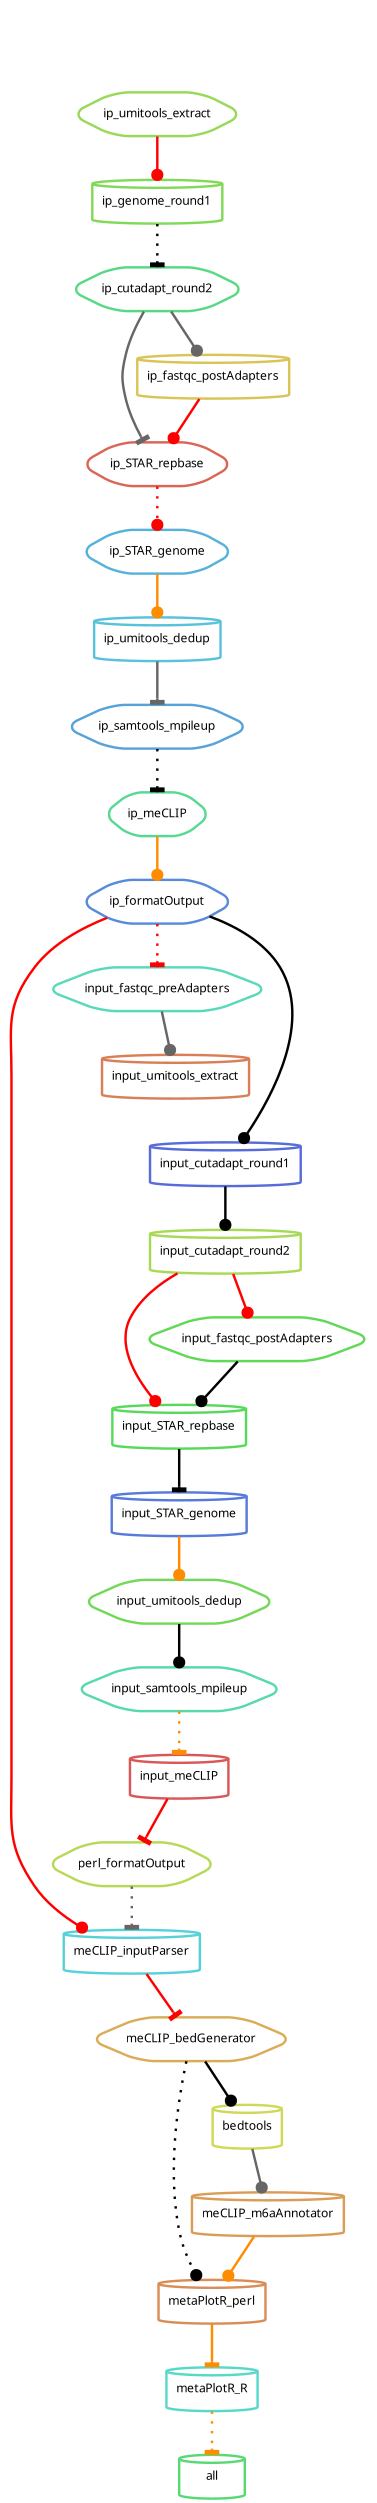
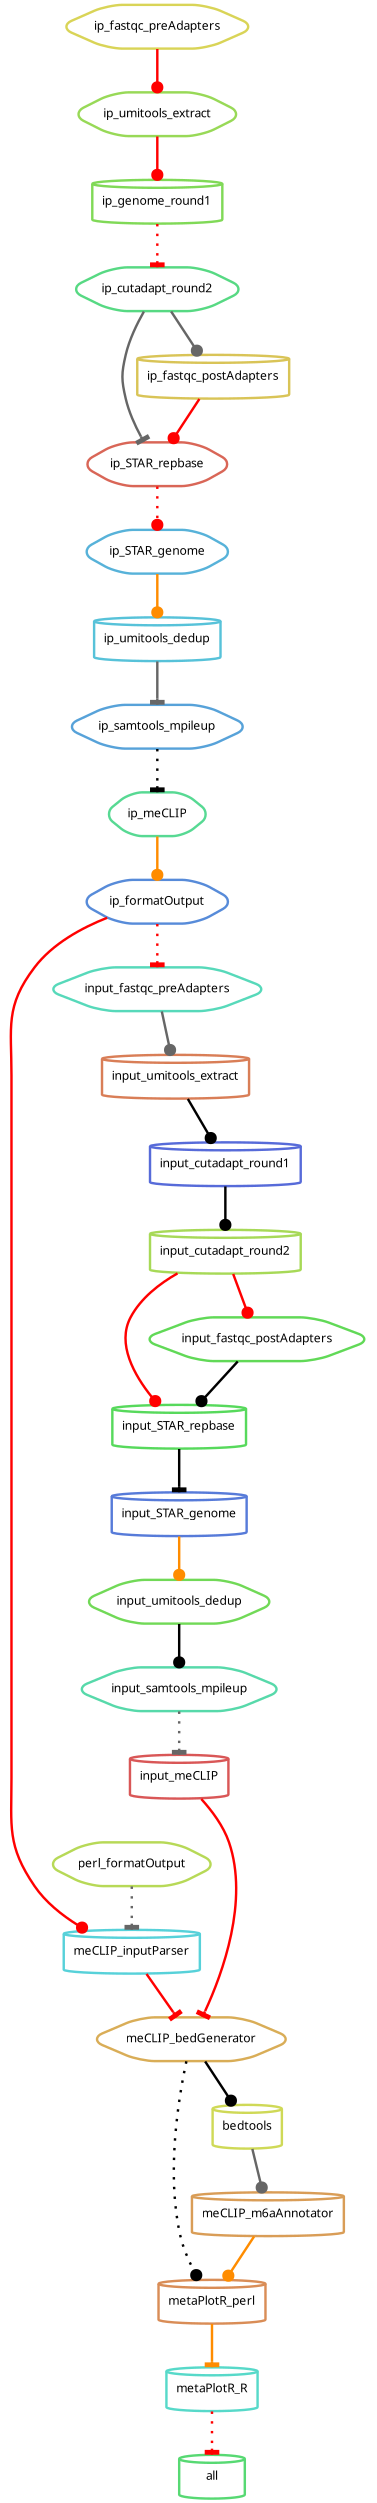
node "ip_fastqc_preAdapters": added
edge "ip_genome_round1" -> "ip_cutadapt_round2": color black -> red
edge "ip_formatOutput" -> "input_cutadapt_round1": now "input_umitools_extract" -> "input_cutadapt_round1"
edge "input_samtools_mpileup" -> "input_meCLIP": color darkorange -> gray40
edge "input_meCLIP" -> "perl_formatOutput": now "input_meCLIP" -> "meCLIP_bedGenerator"
edge "metaPlotR_R" -> "all": color darkorange -> red
